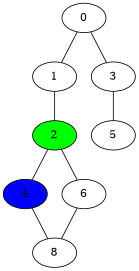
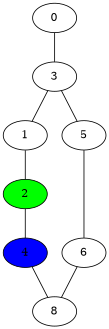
edge "0" -- "1": now "3" -- "1"
edge "2" -- "6": now "5" -- "6"
